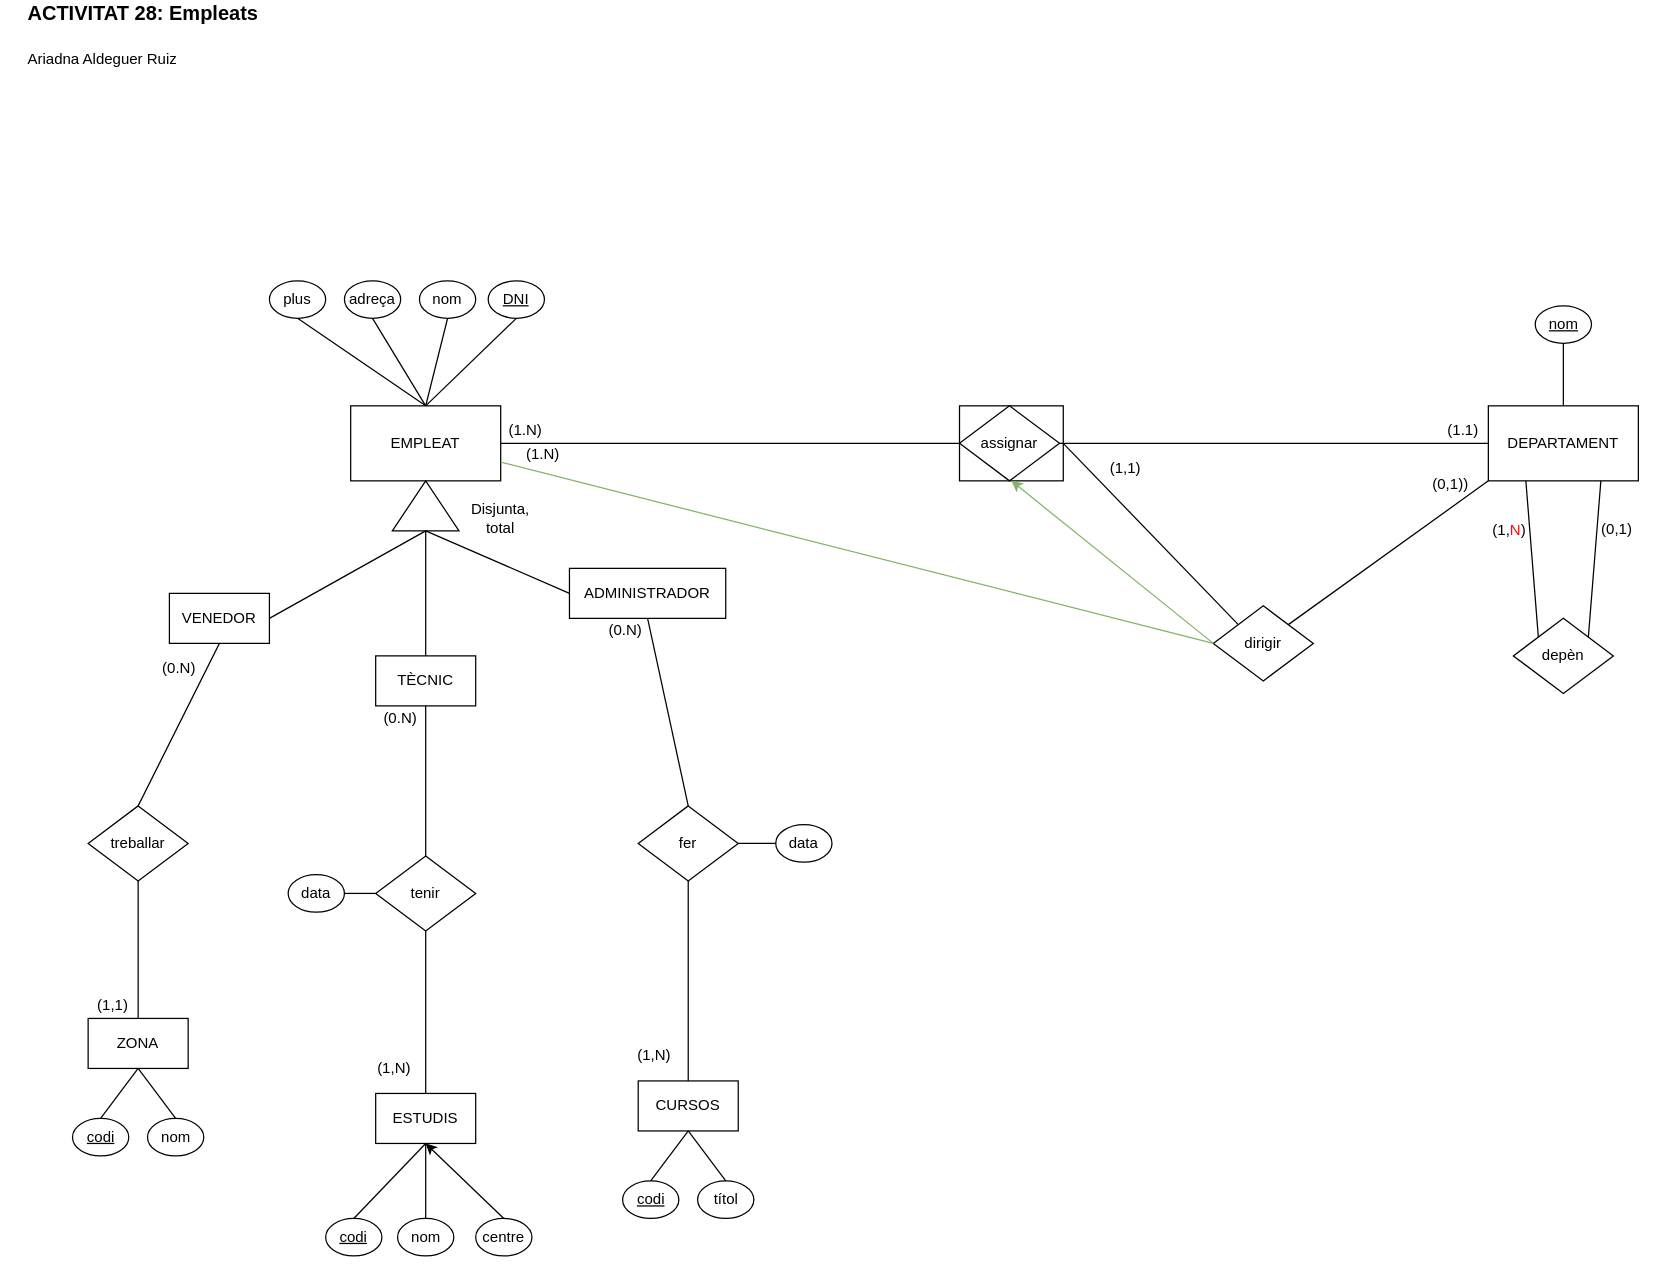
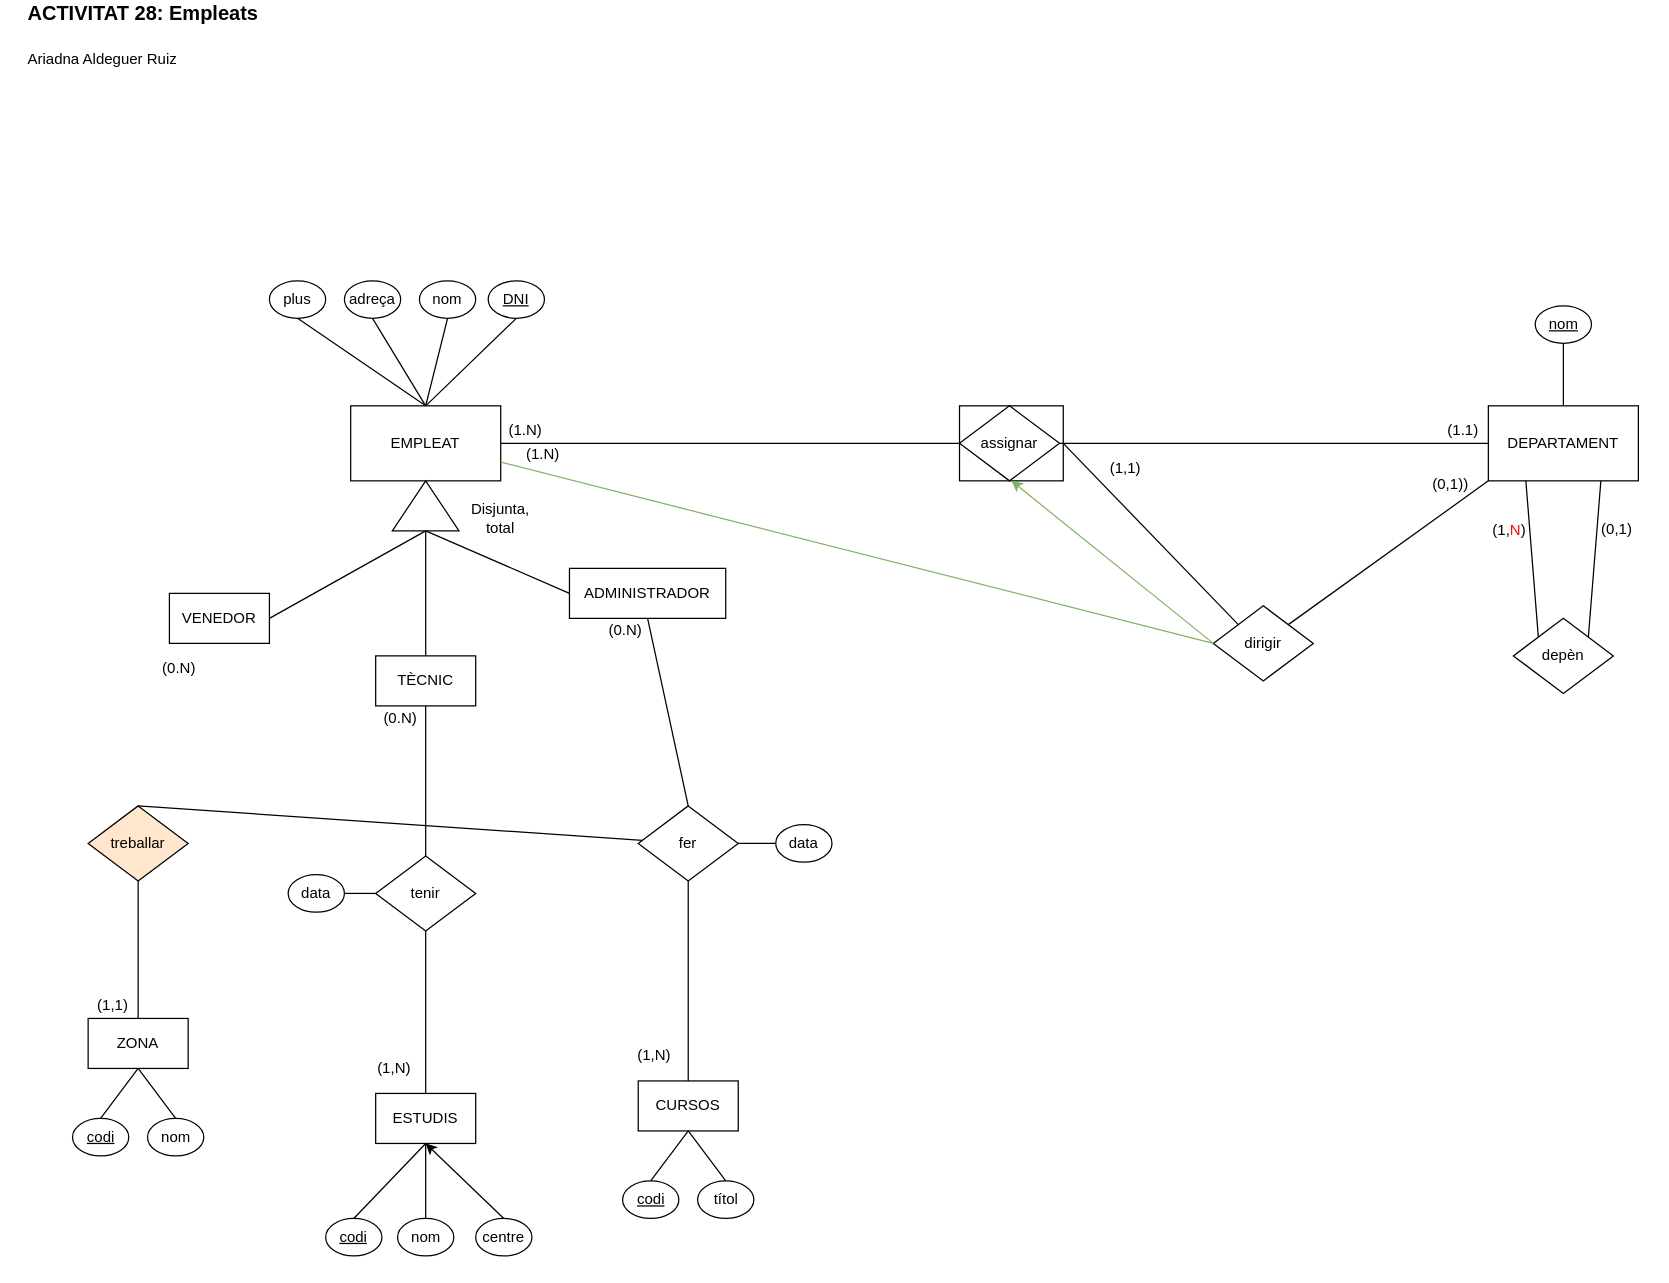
edge "VENEDOR" -- "treballar": now "fer" -- "treballar"
node "treballar": fillcolor #ffffff -> #ffe6cc
